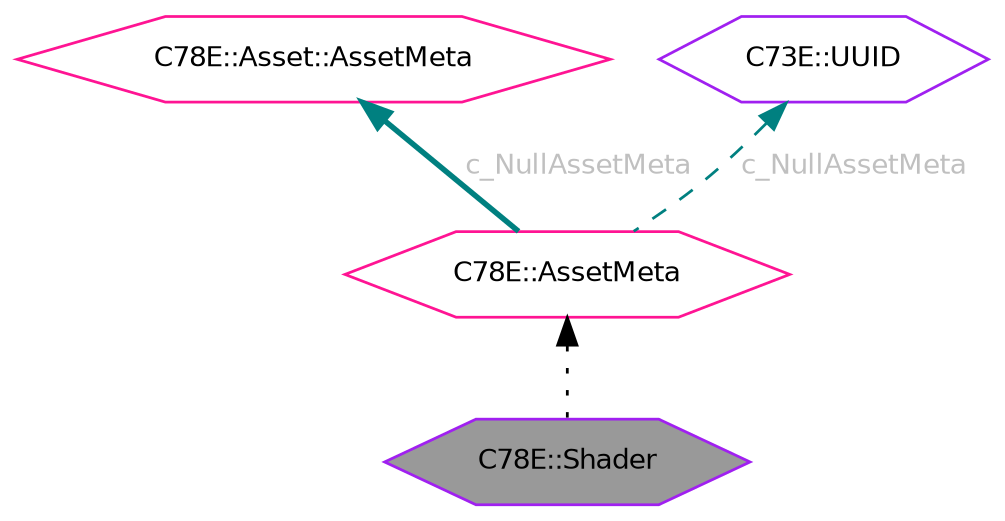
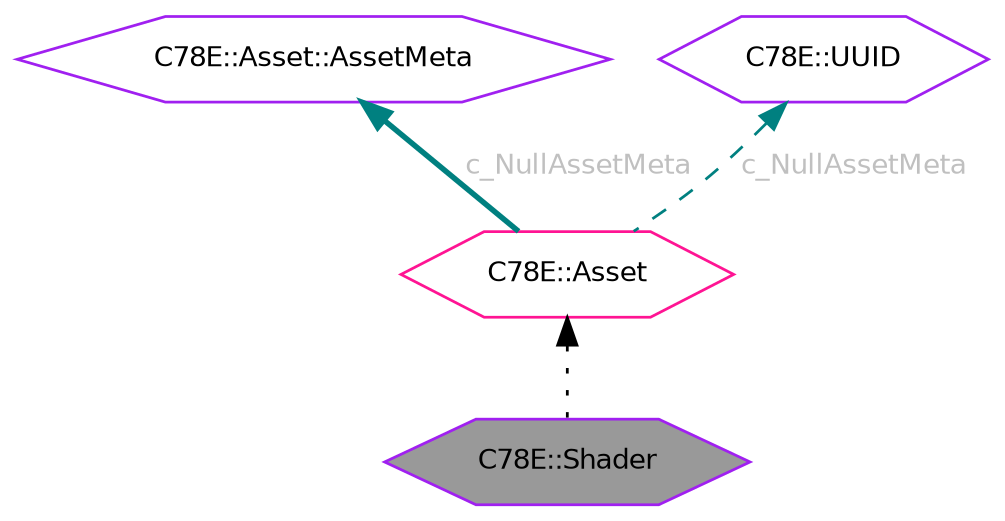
node "C78E::Asset::AssetMeta": color deeppink -> purple
node "C73E::UUID": label "C73E::UUID" -> "C78E::UUID"
node "C78E::AssetMeta": label "C78E::AssetMeta" -> "C78E::Asset"
